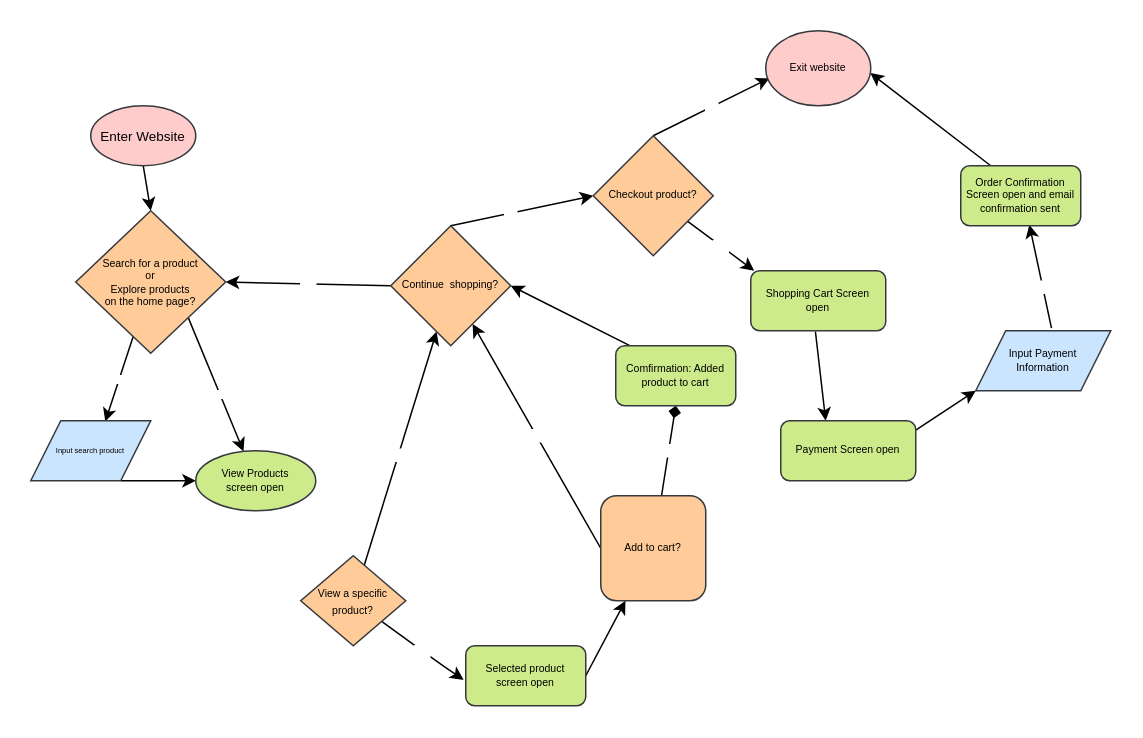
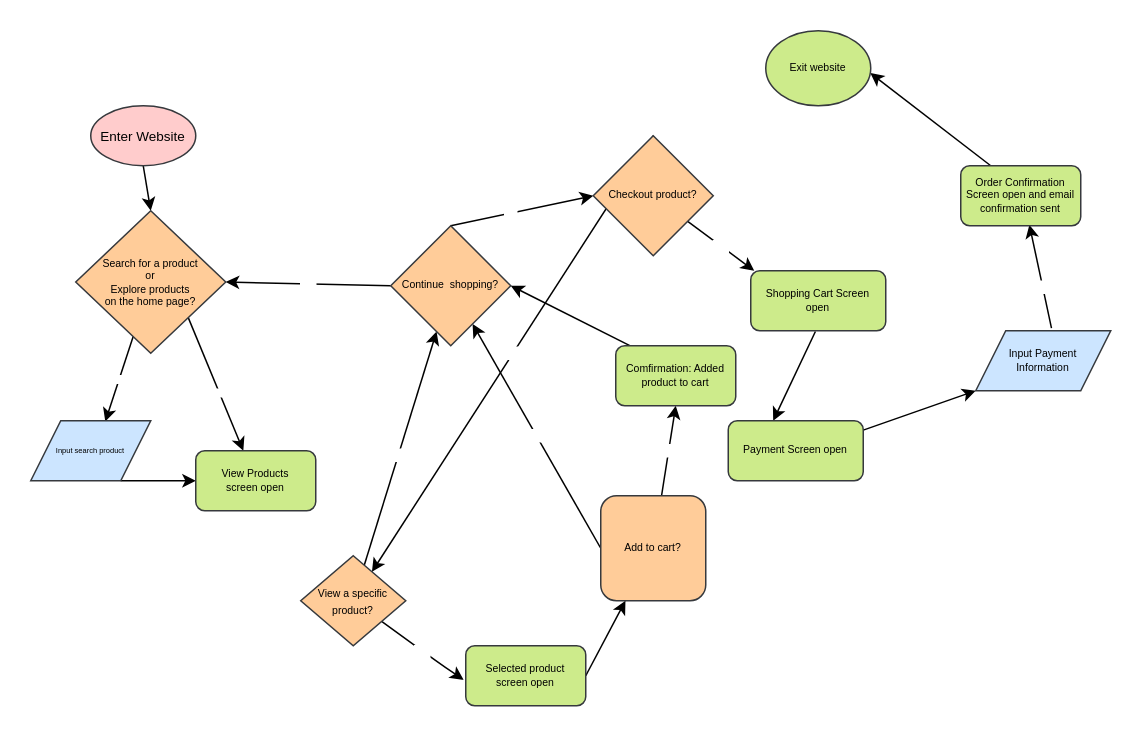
node "Exit website": fillcolor #ffcccc -> #cdeb8b
edge "Checkout product?" -> "Exit website": now "Checkout product?" -> "View a specific product?"
edge "Add to cart?" -> "Comfirmation: Added product to cart": arrowhead diamond -> classic
node "Payment Screen open": moved (848, 451) -> (796, 451)
node "View Products screen open": shape ellipse -> rounded rectangle
